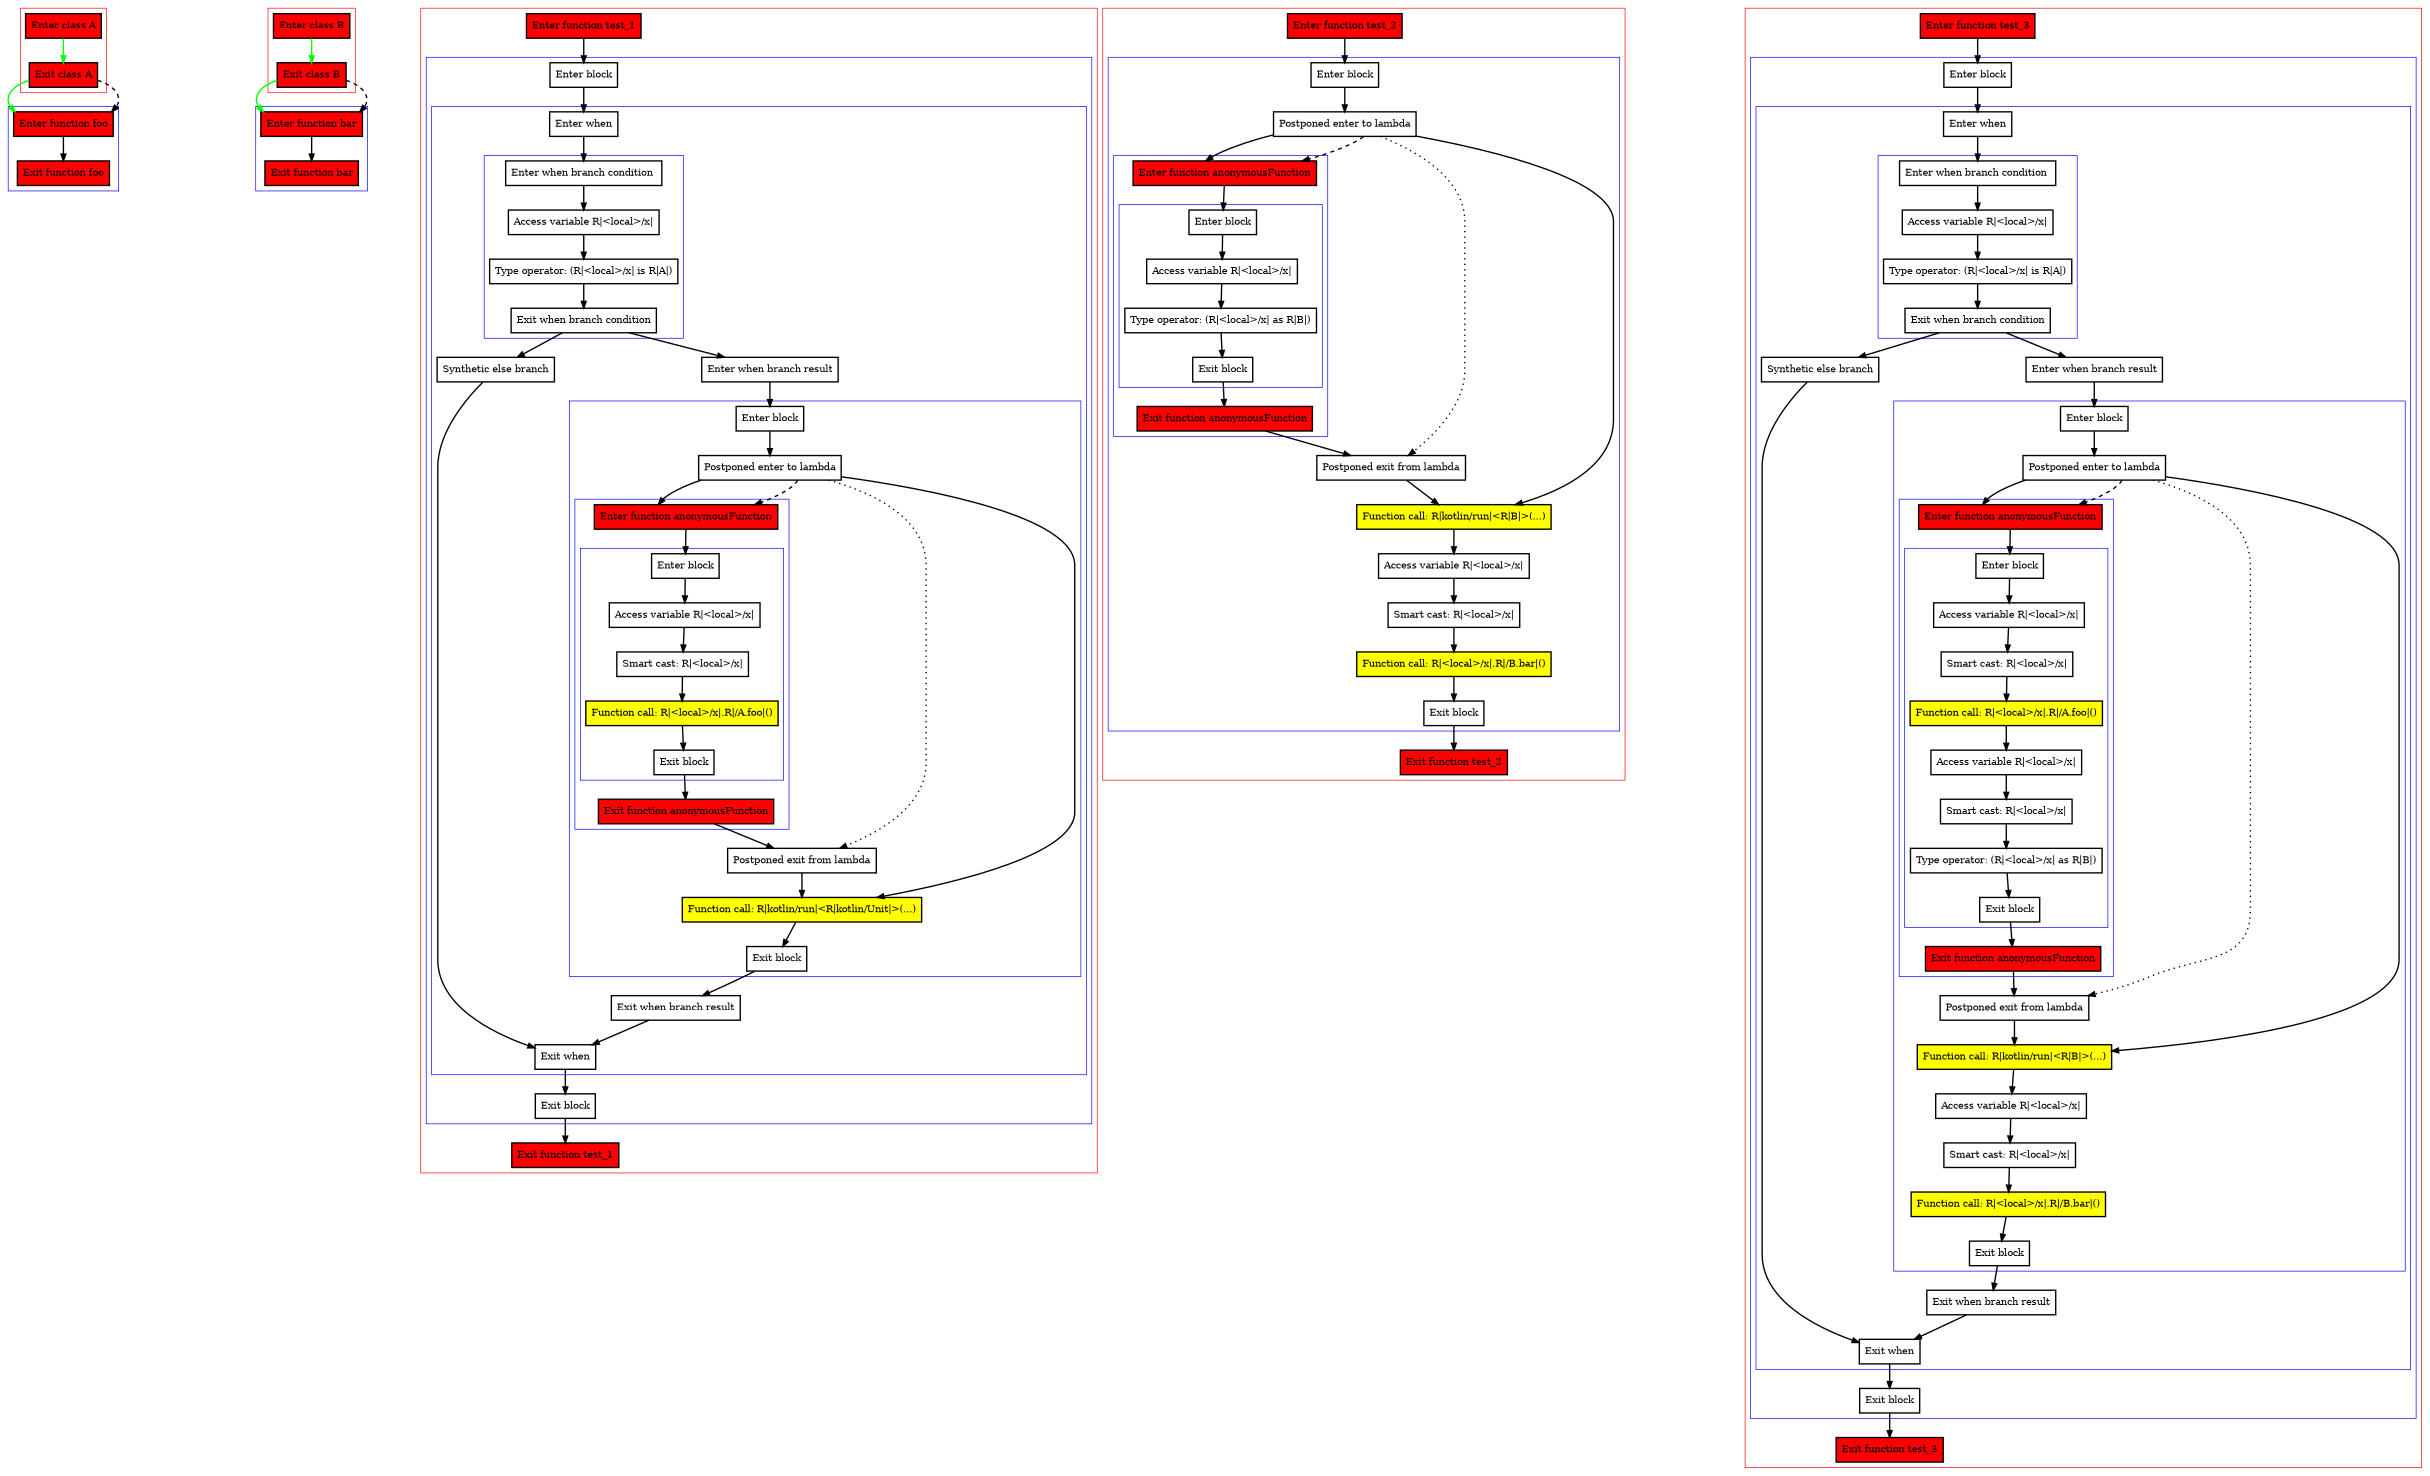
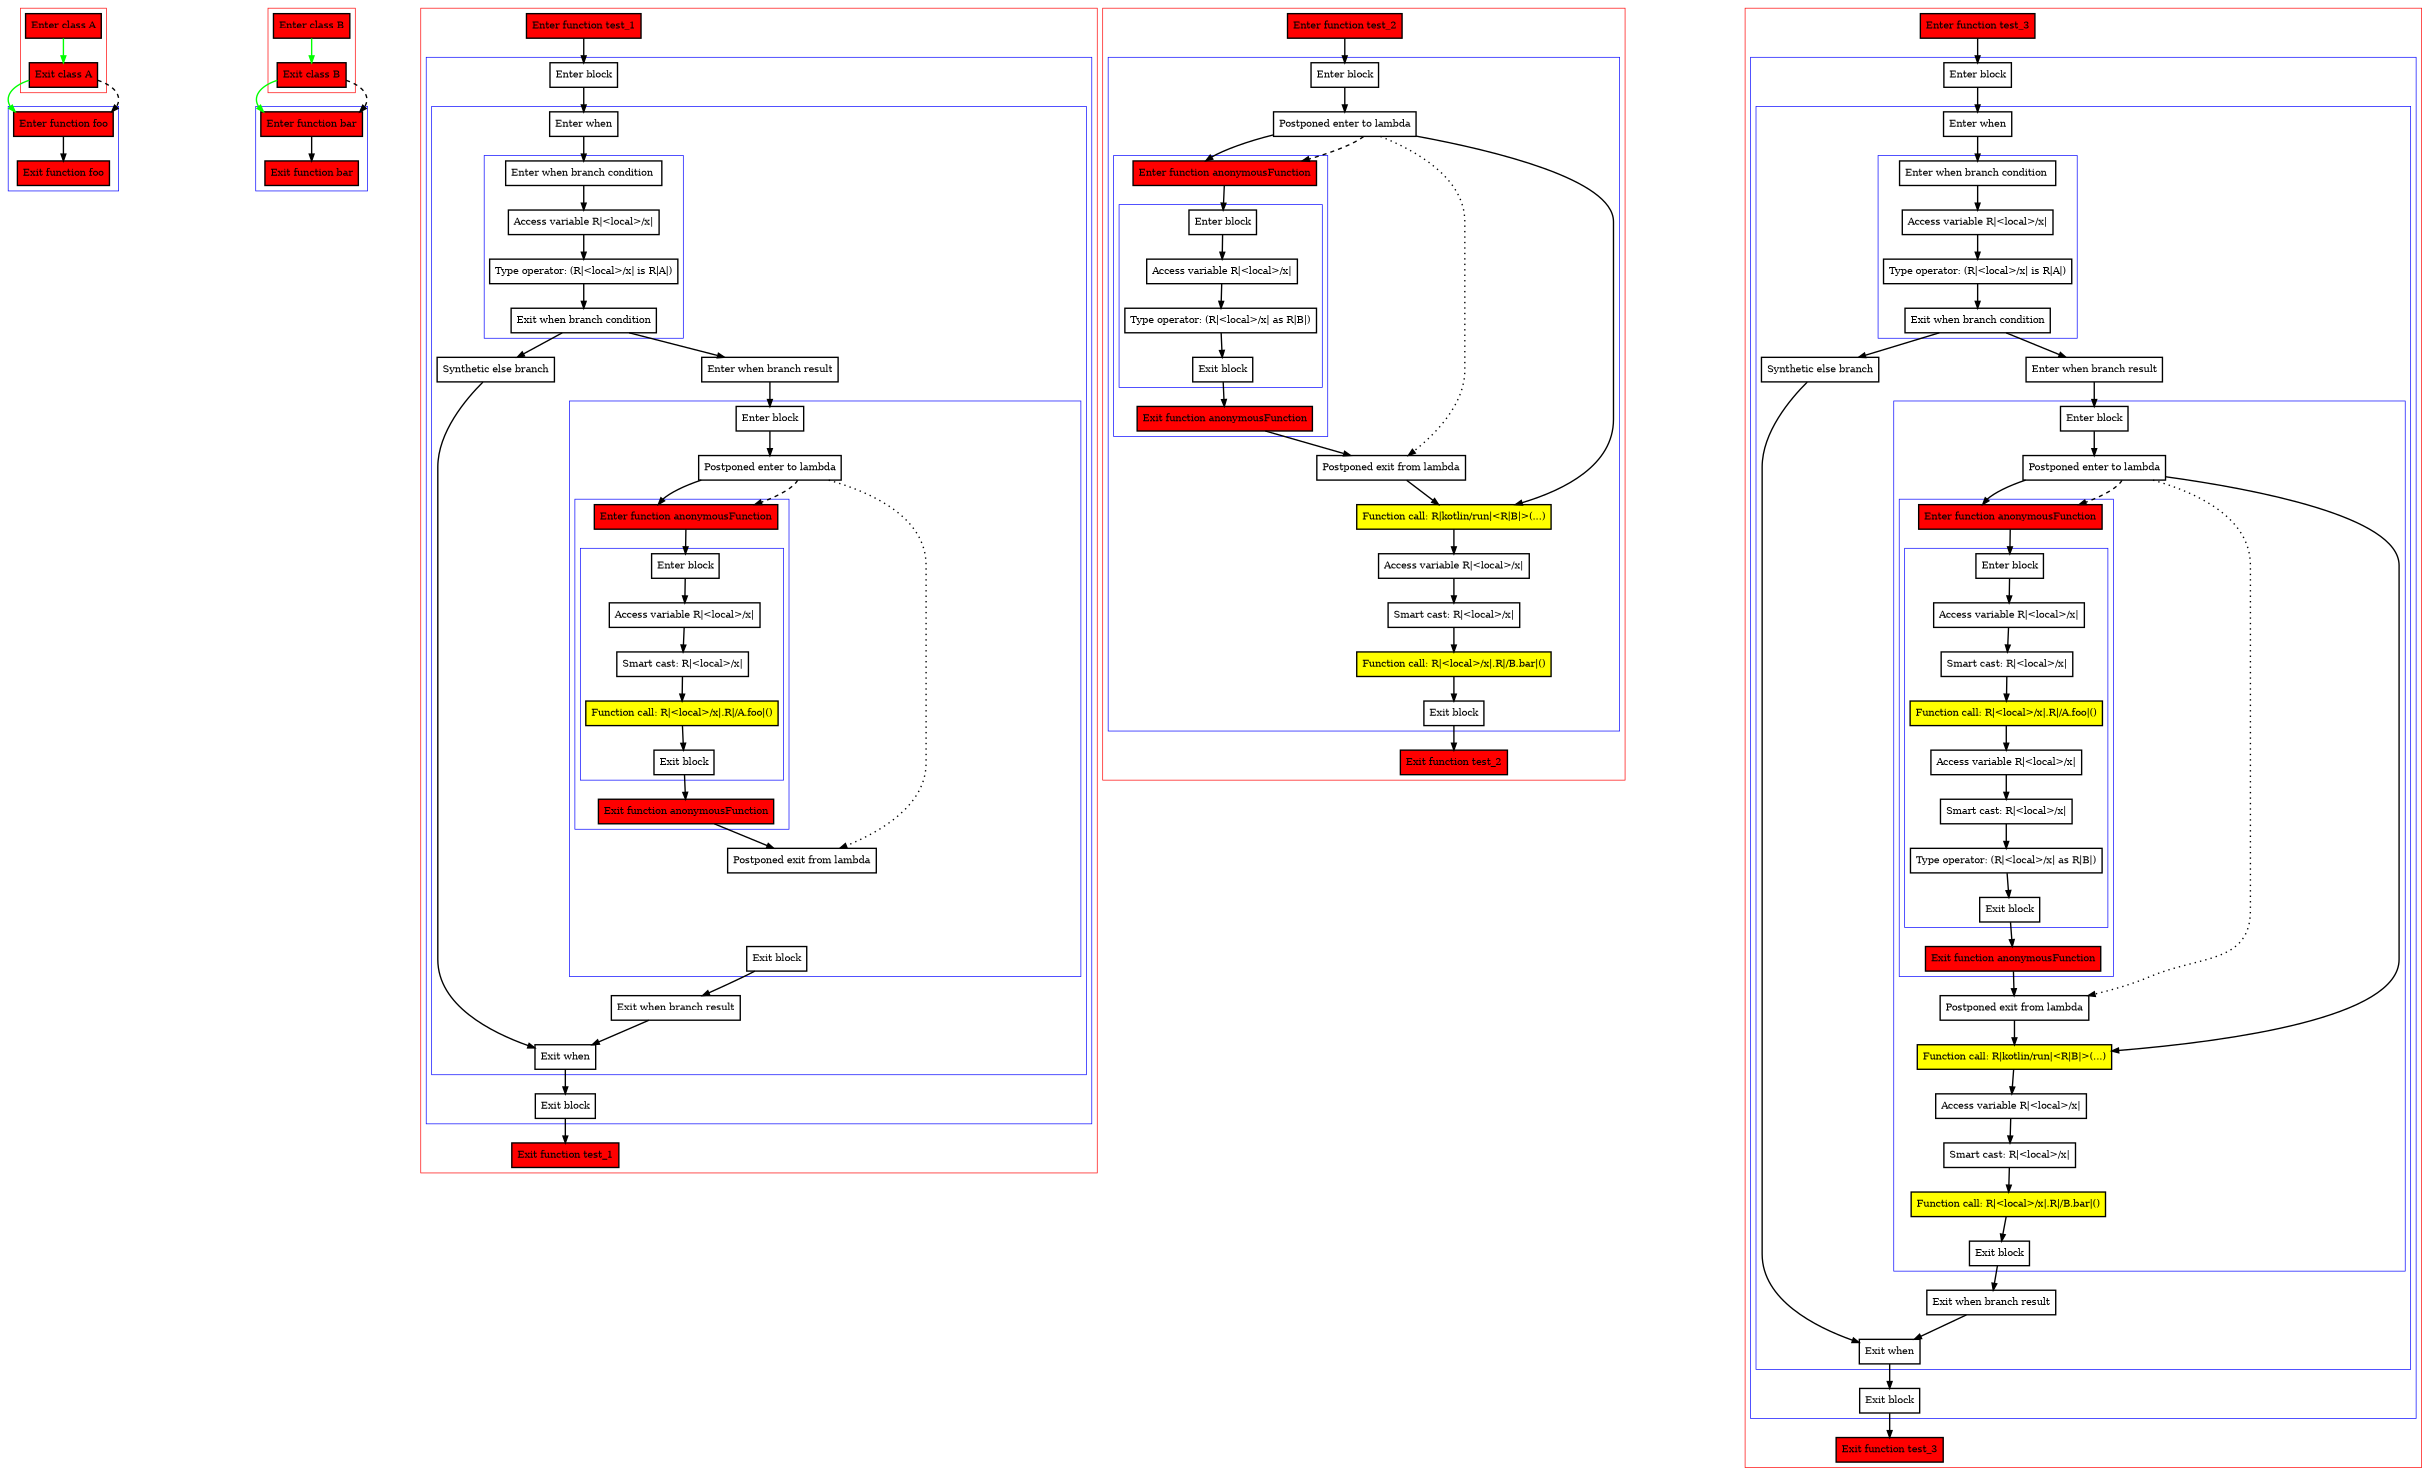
node "Function call: R|kotlin/run|<R|kotlin/Unit|>(...)": removed
